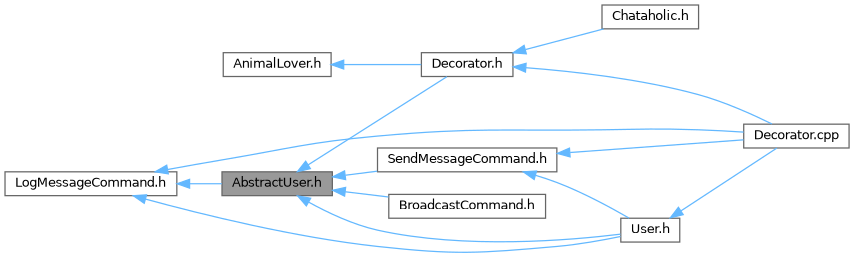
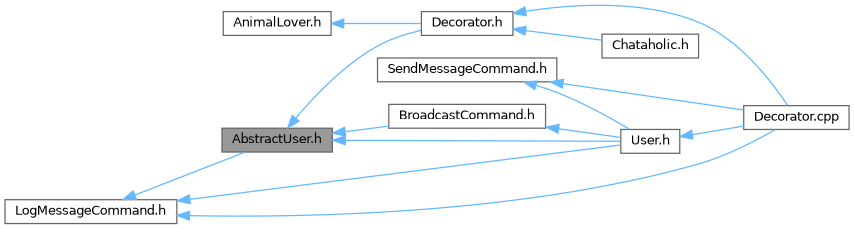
edge "User.h" -> "BroadcastCommand.h": added
edge "SendMessageCommand.h" -> "AbstractUser.h": removed
